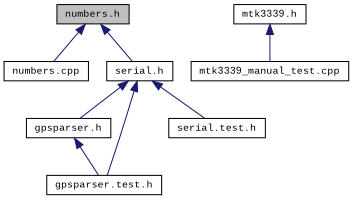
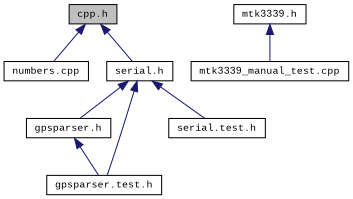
node "numbers.h": label "numbers.h" -> "cpp.h"
